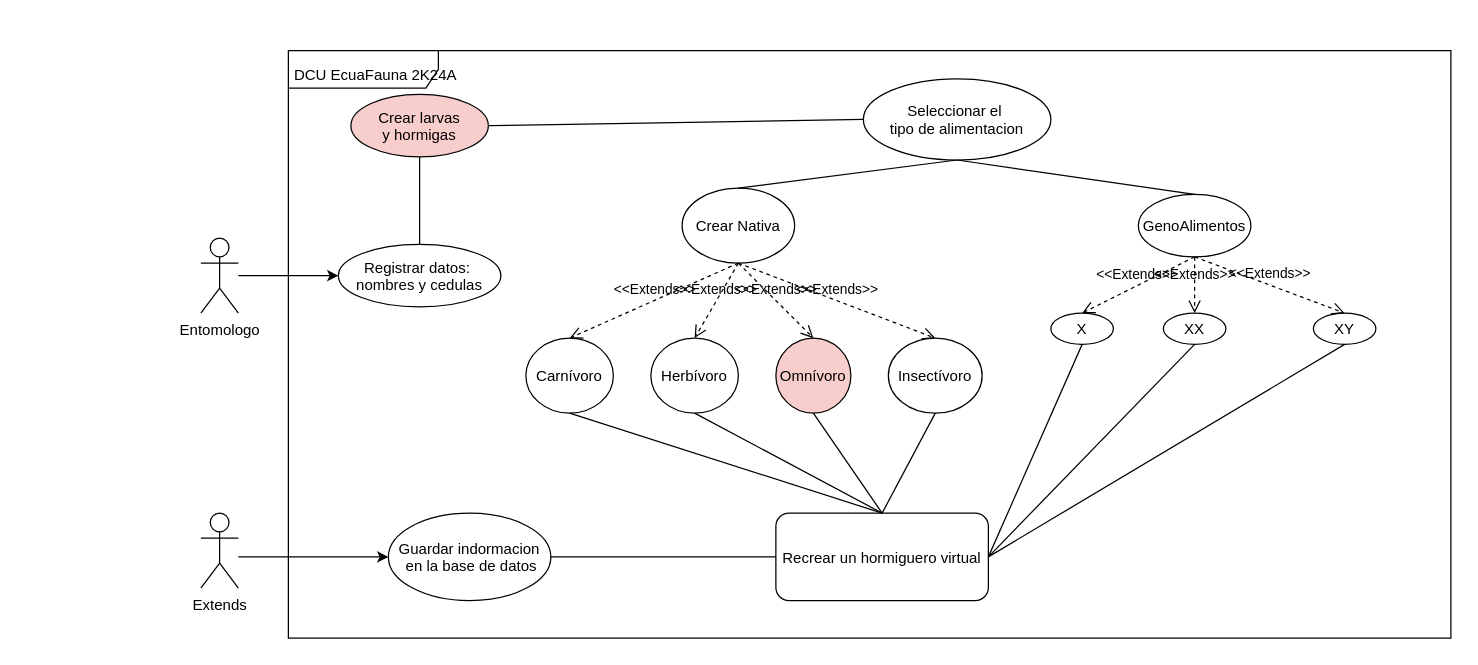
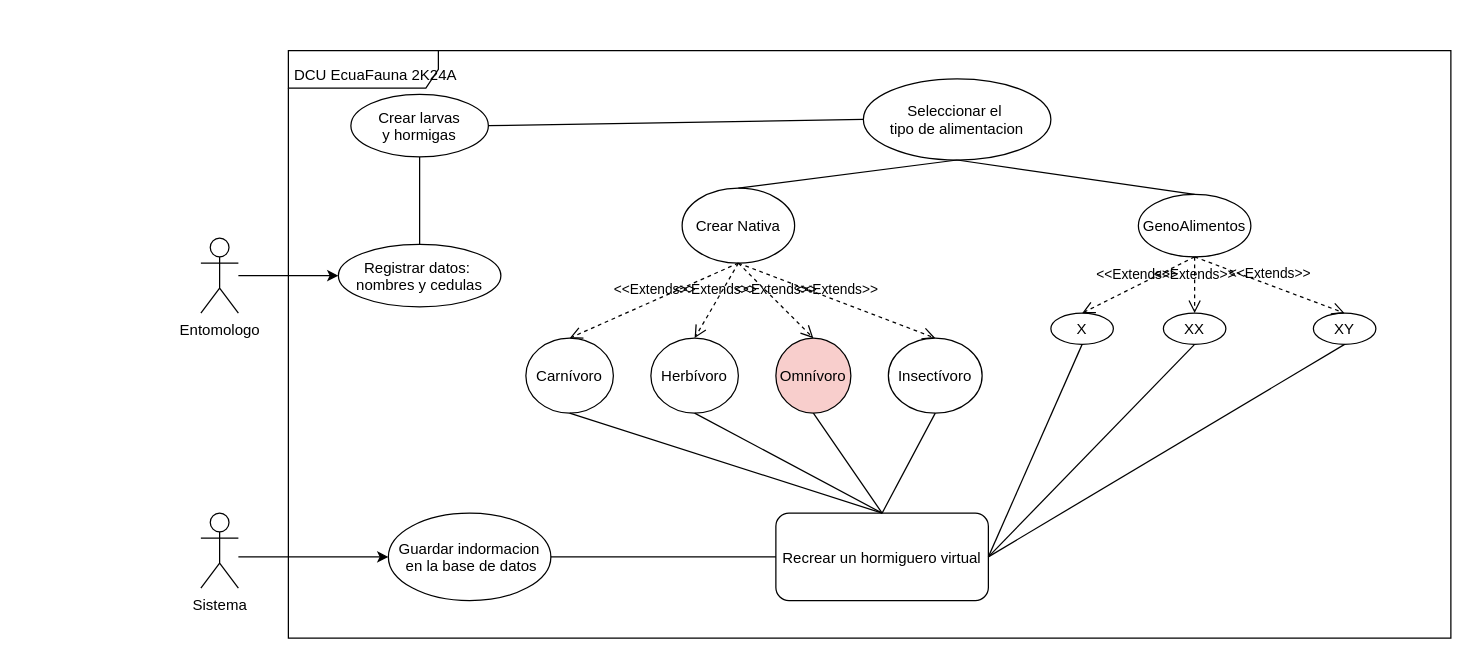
node "Crear larvas y hormigas": fillcolor #f8cecc -> #ffffff
node "Extends": label "Extends" -> "Sistema"
